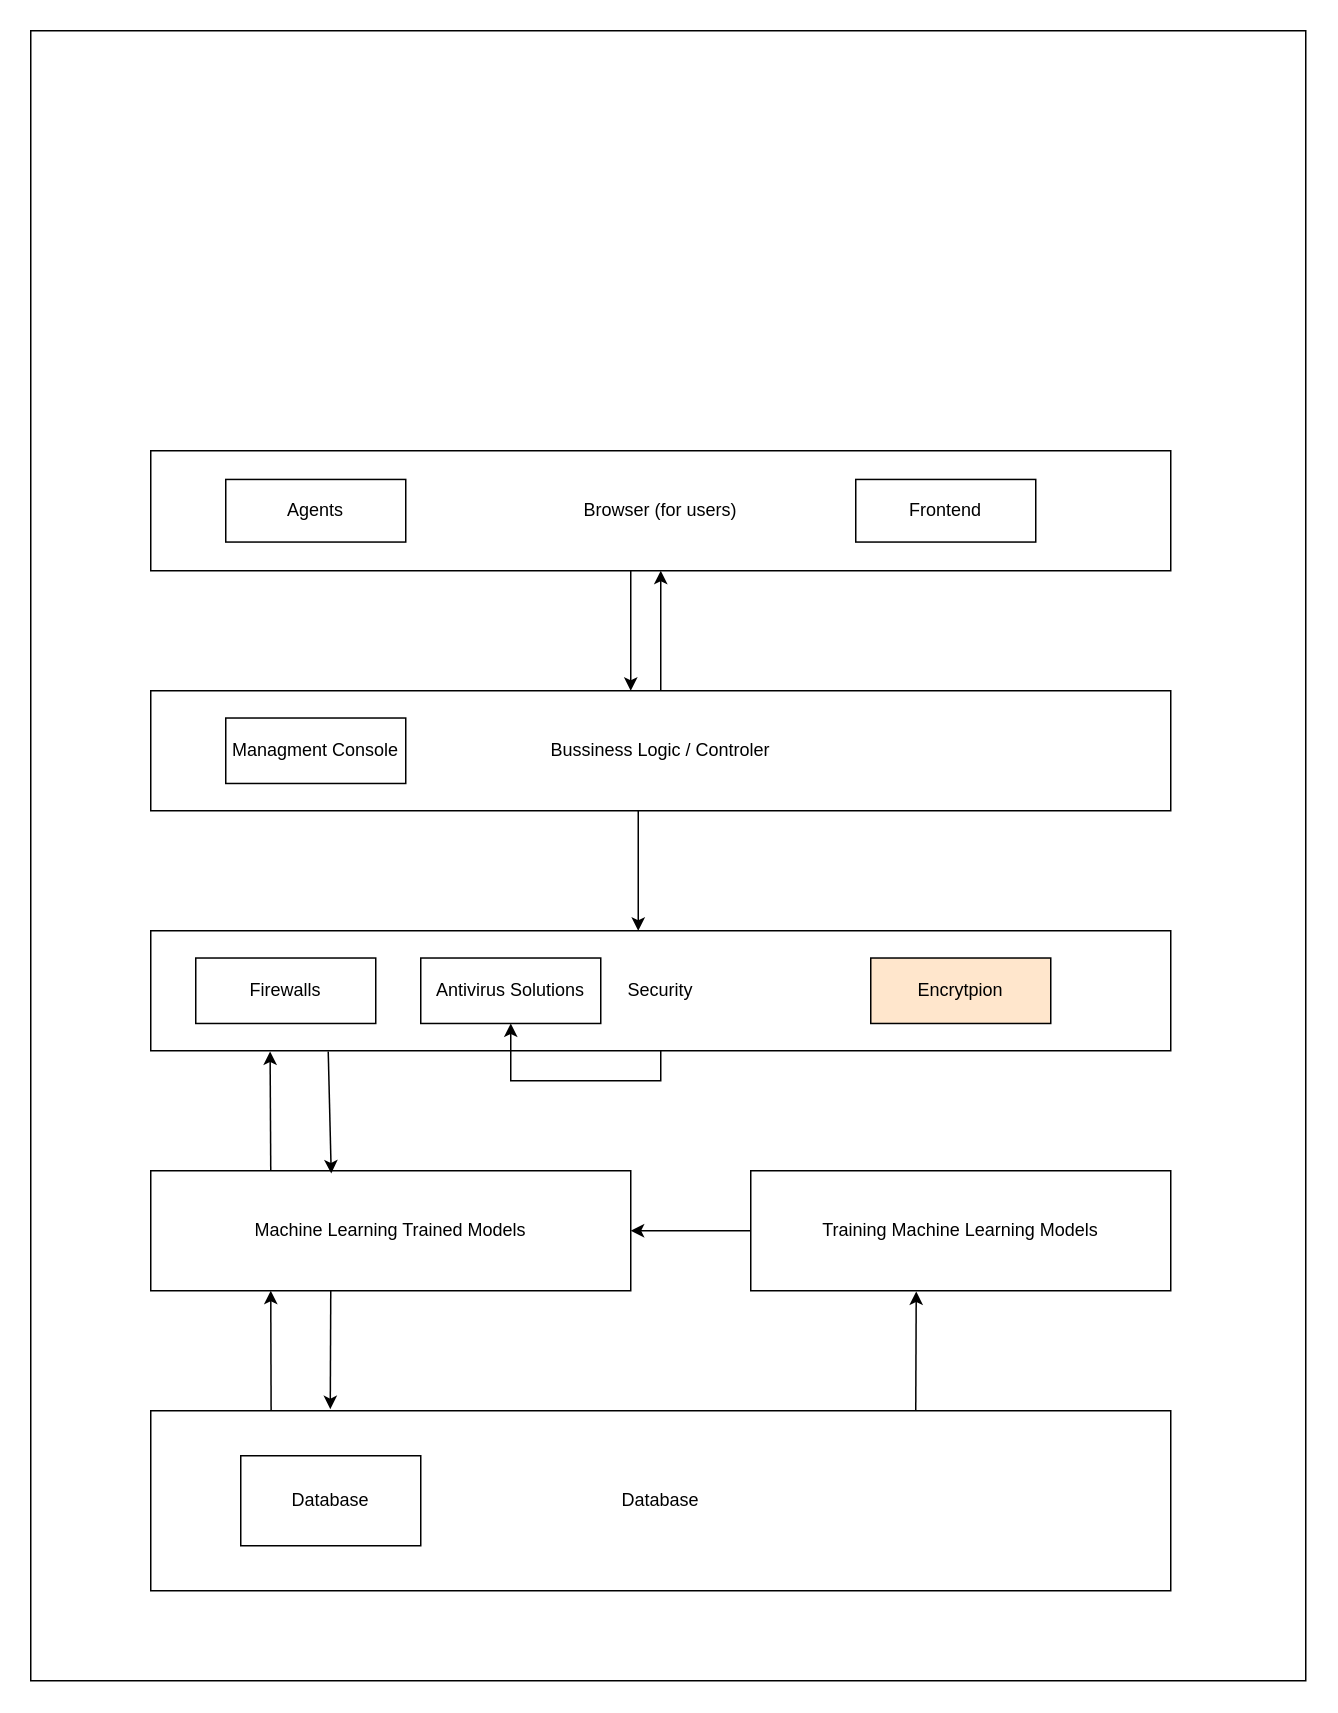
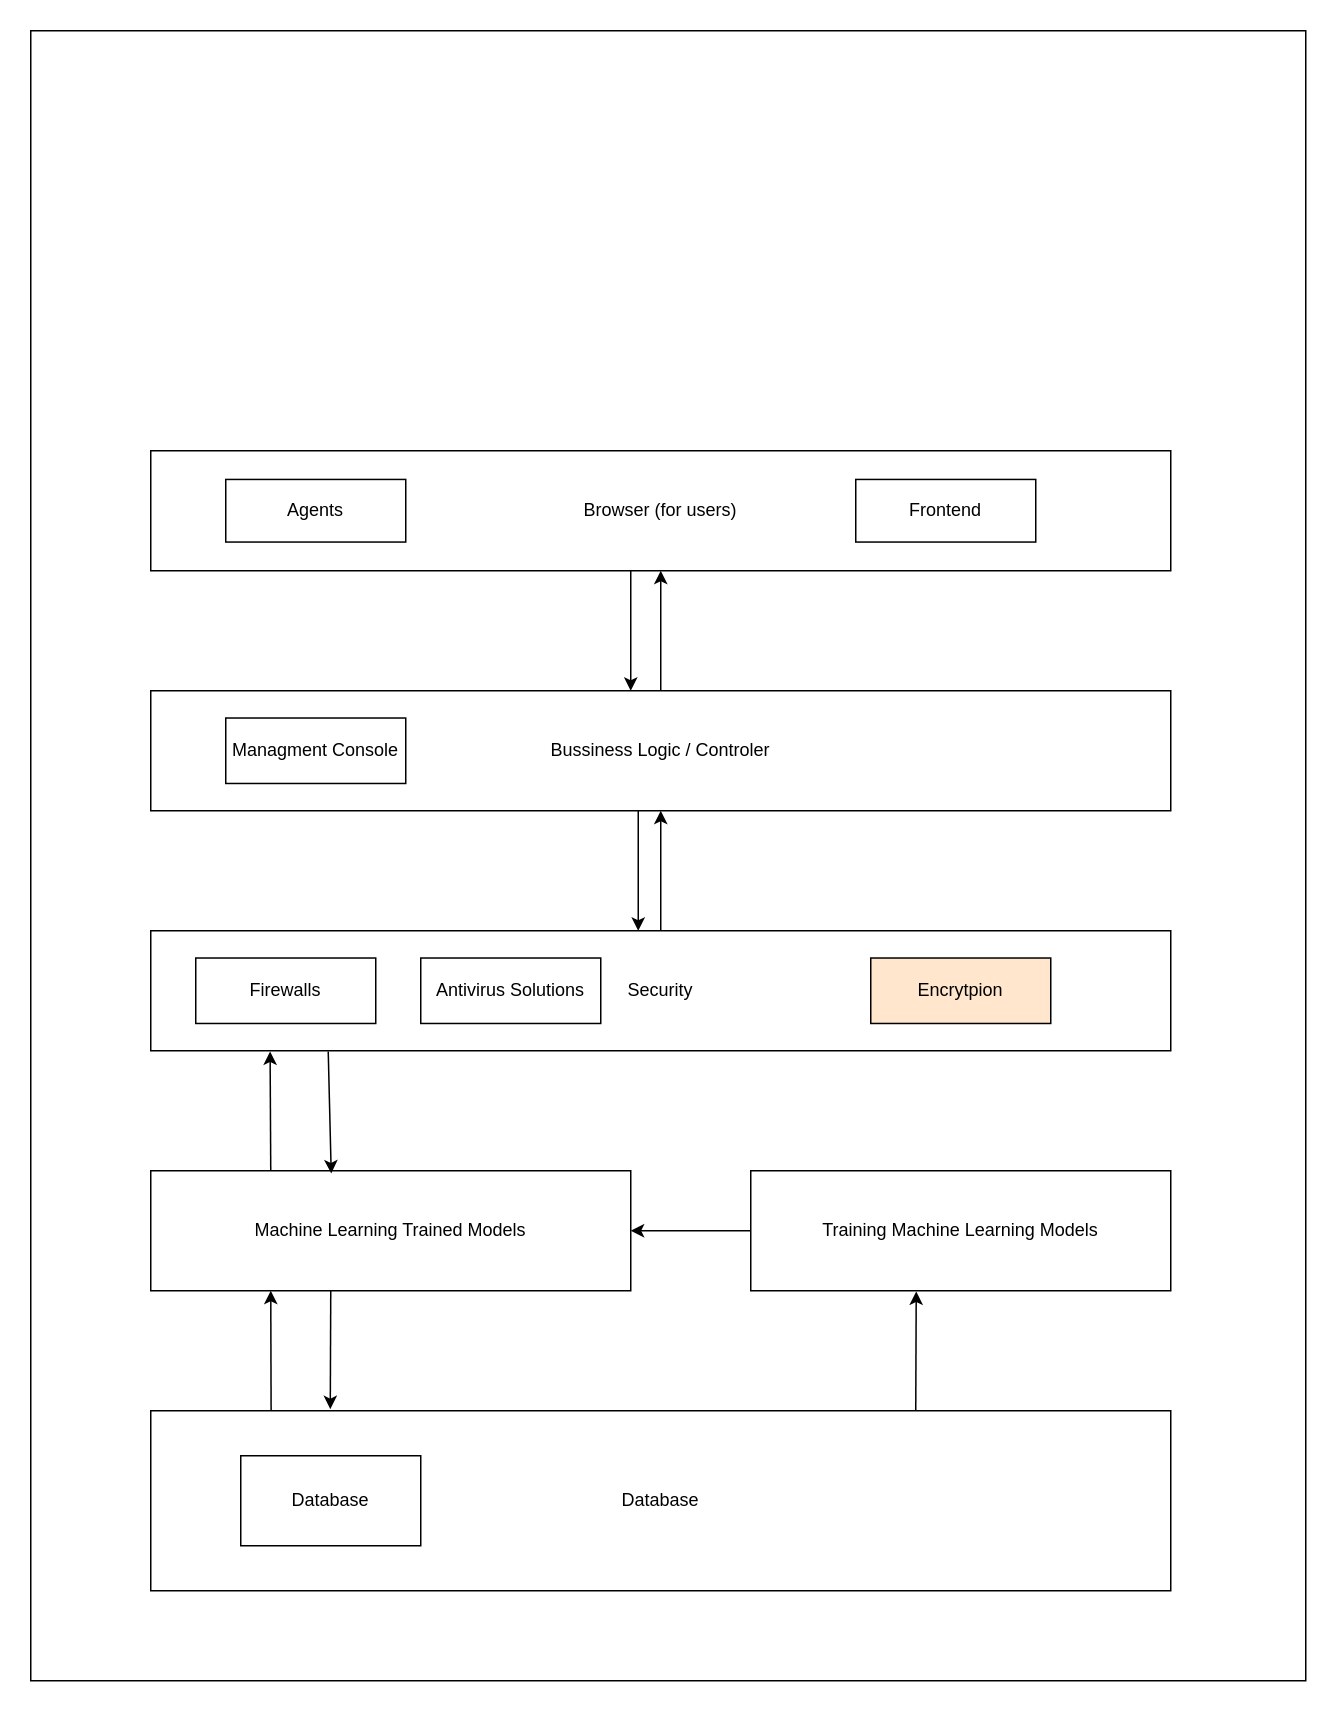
edge "Security" -> "Antivirus Solutions": now "Security" -> "Bussiness Logic / Controler"
